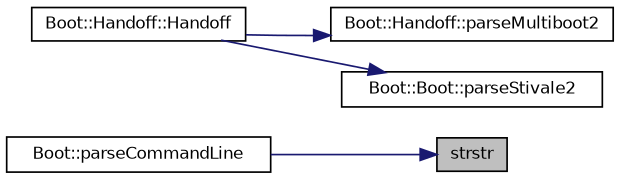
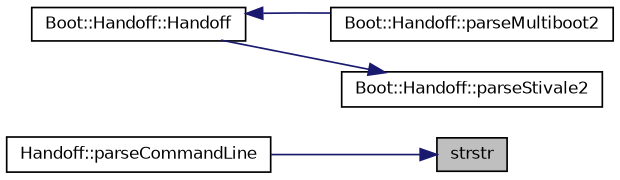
edge "Boot::Handoff::Handoff" -> "Boot::Handoff::parseMultiboot2": reversed
node "Boot::Boot::parseStivale2": label "Boot::Boot::parseStivale2" -> "Boot::Handoff::parseStivale2"
node "Boot::parseCommandLine": label "Boot::parseCommandLine" -> "Handoff::parseCommandLine"
